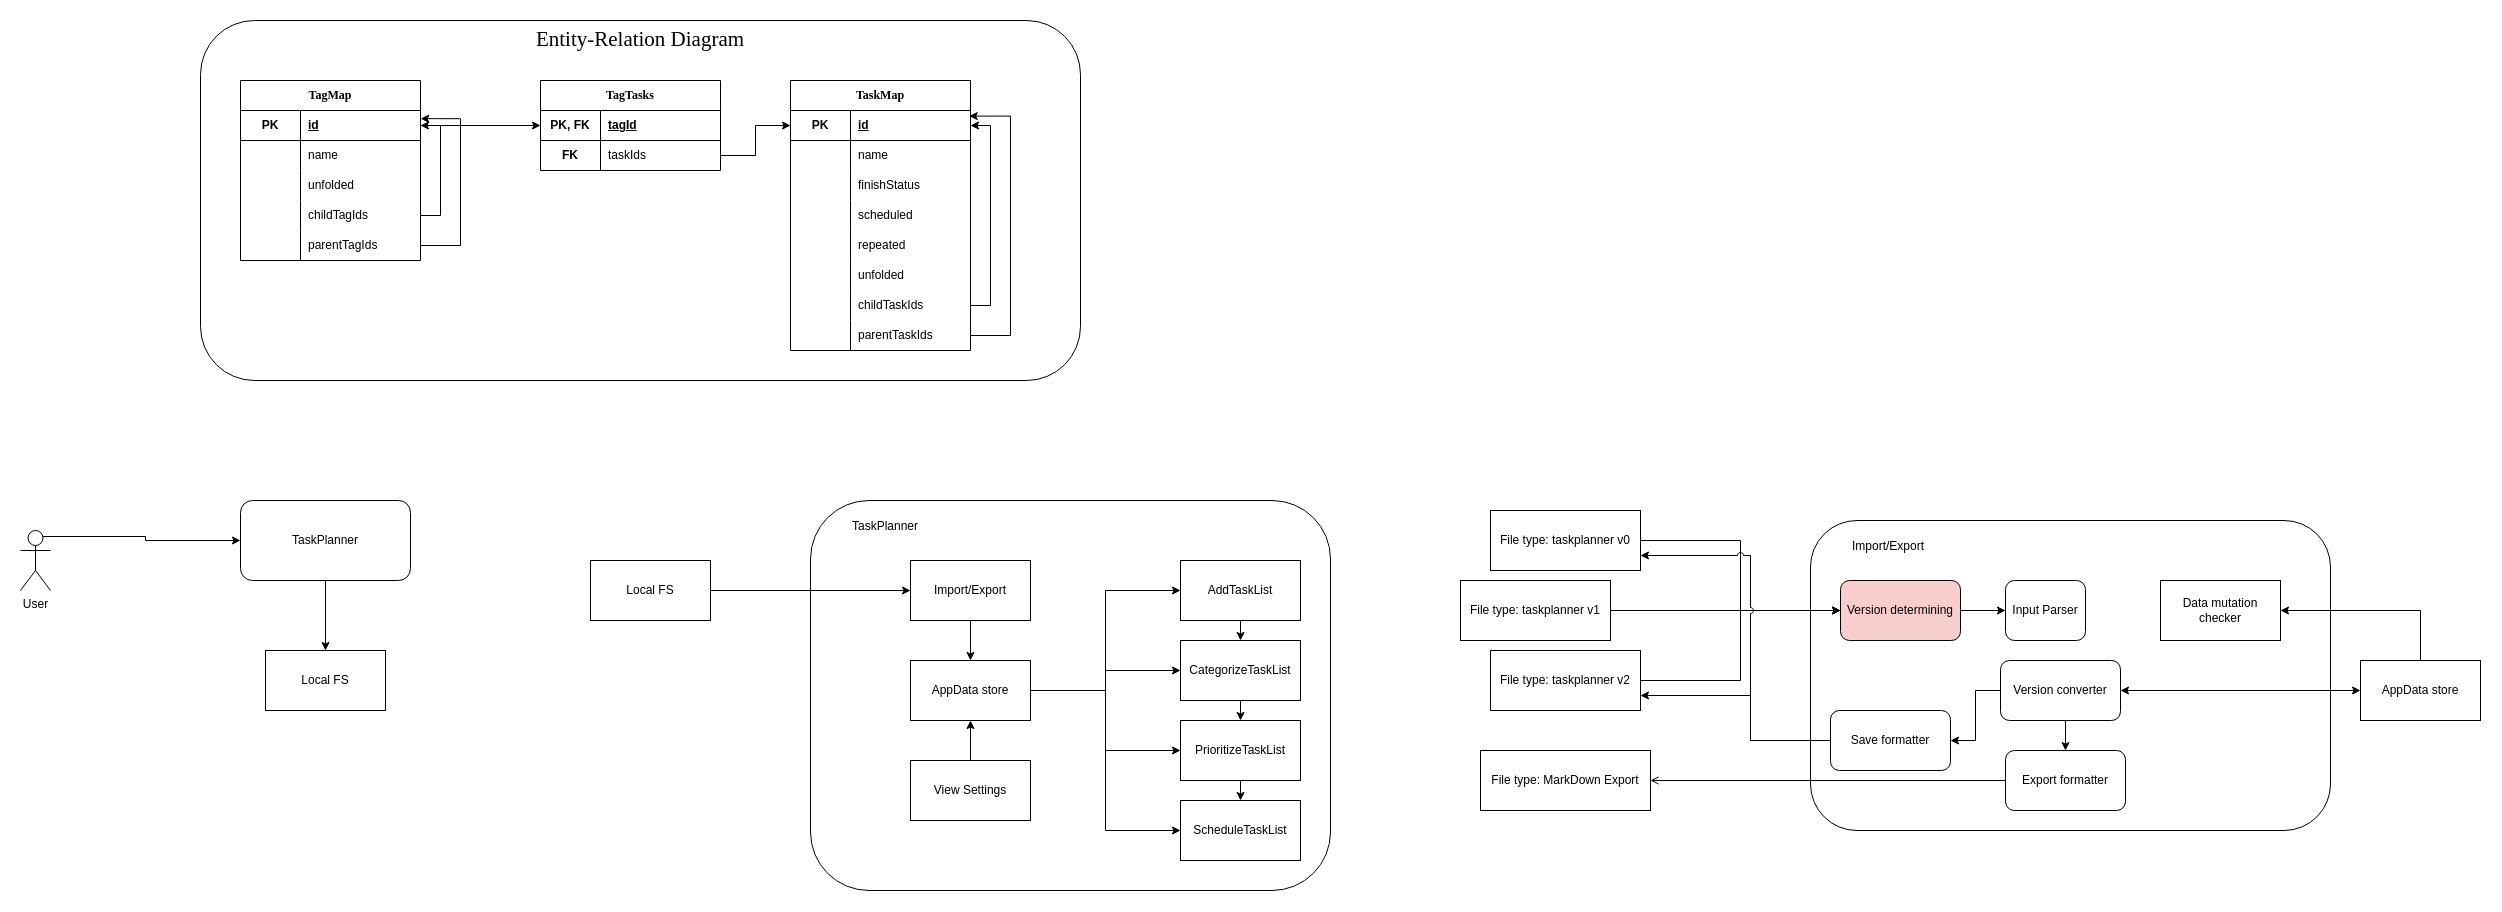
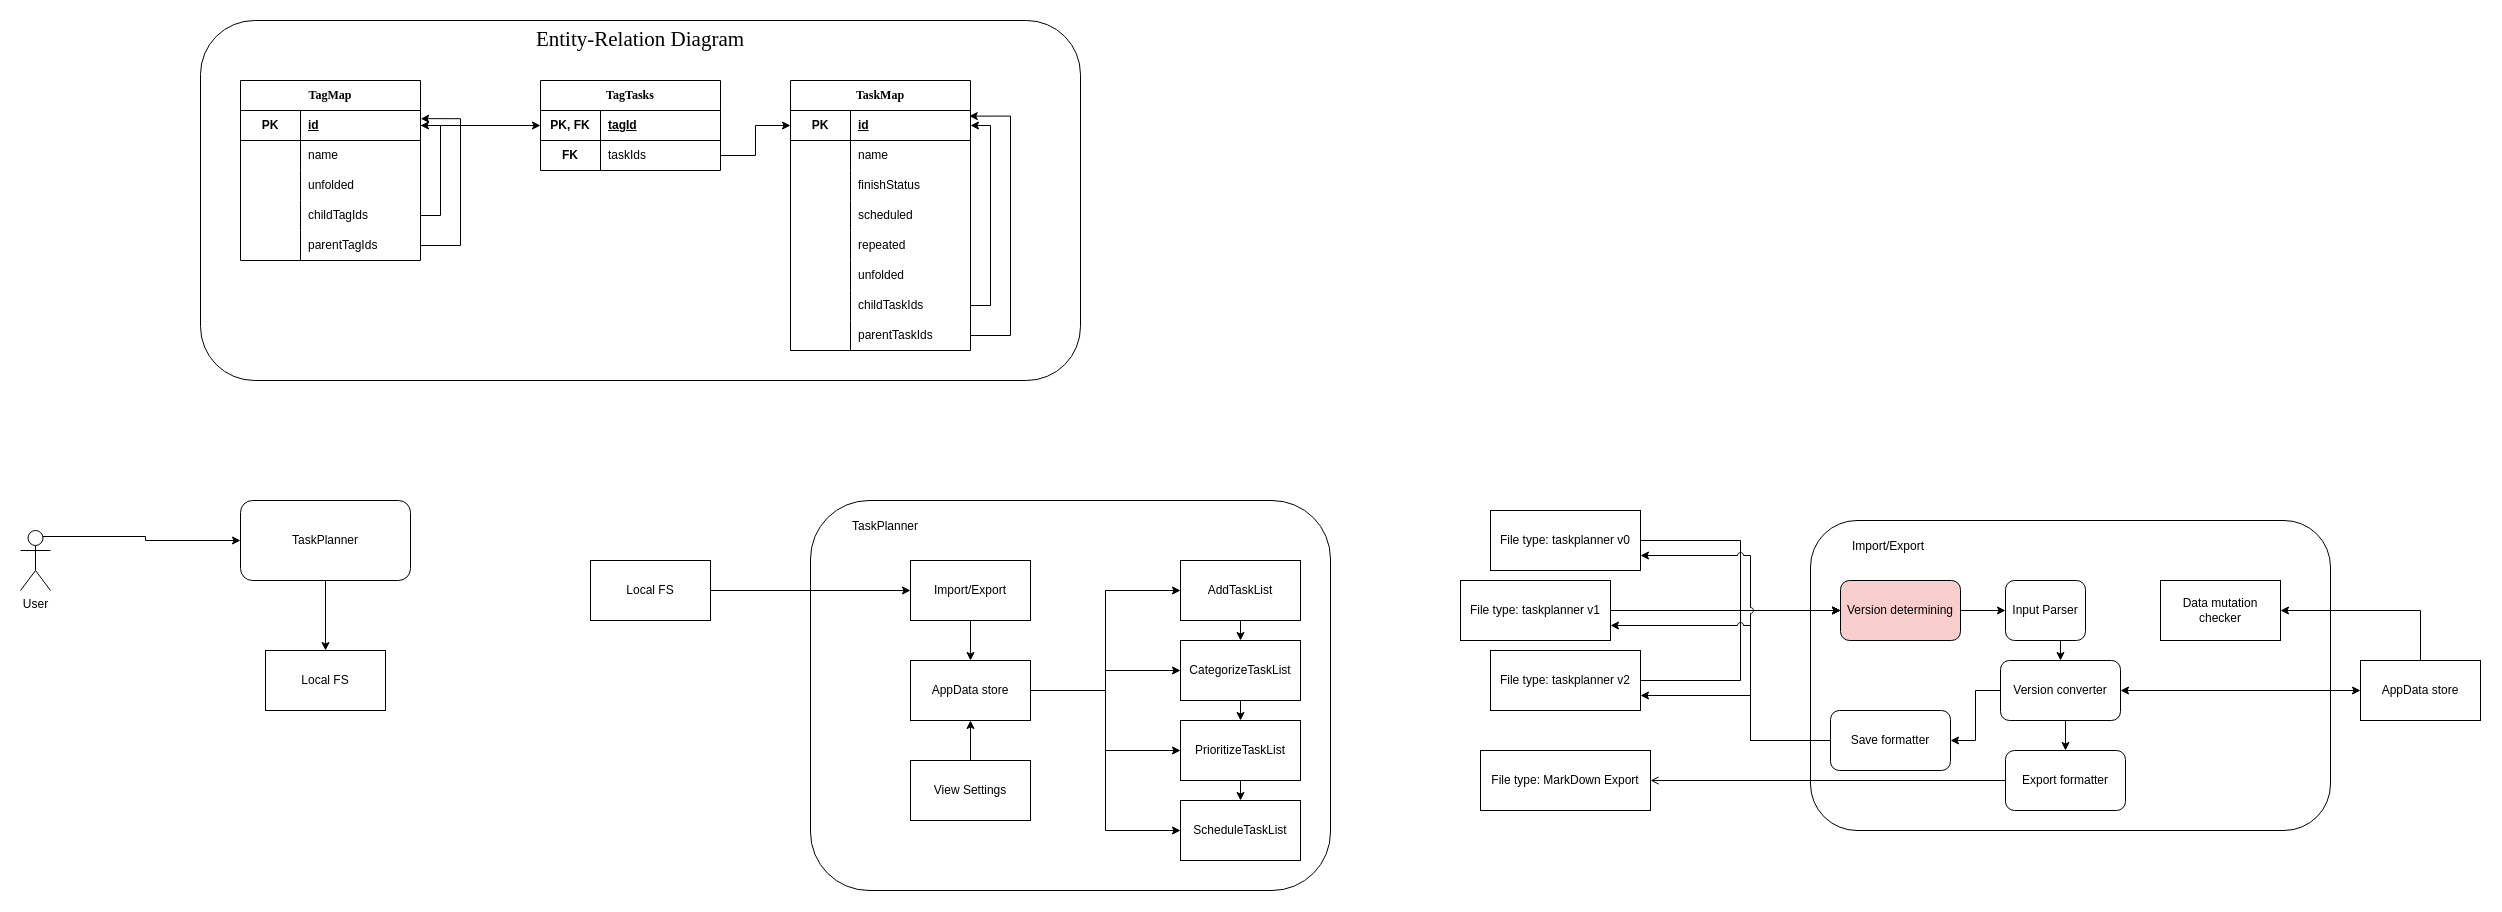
edge "Save formatter" -> "File type: taskplanner v1": added
edge "Input Parser" -> "Version converter": added
